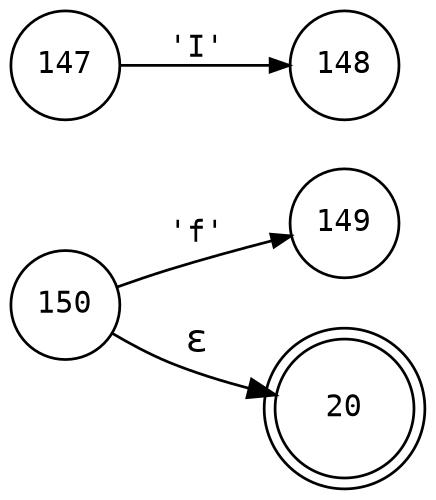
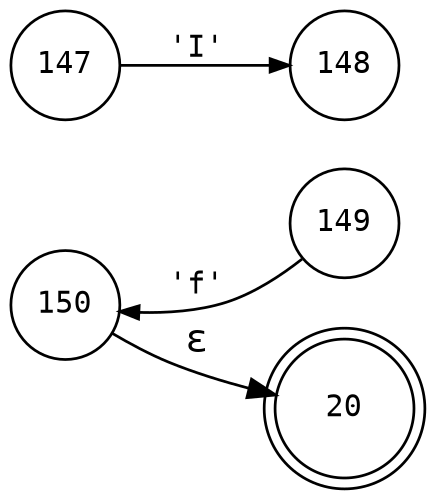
edge "150" -> "149": reversed
